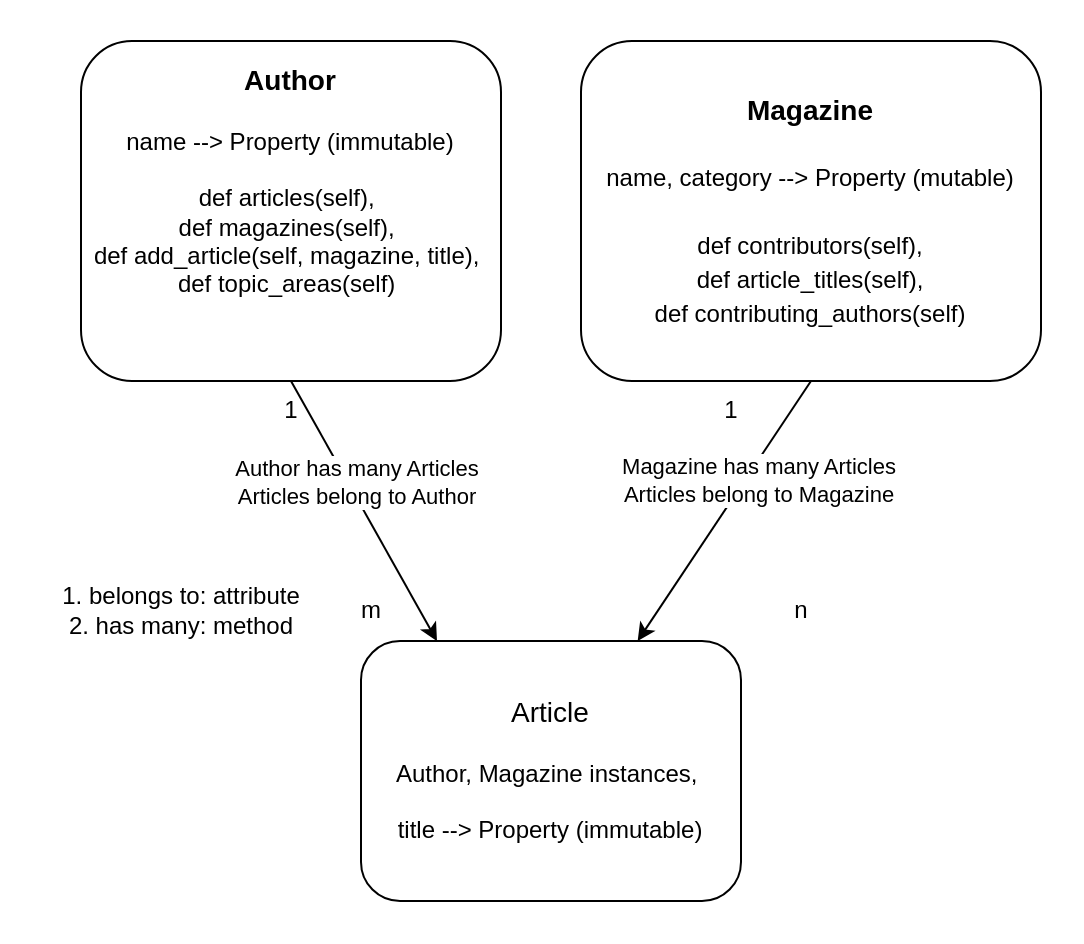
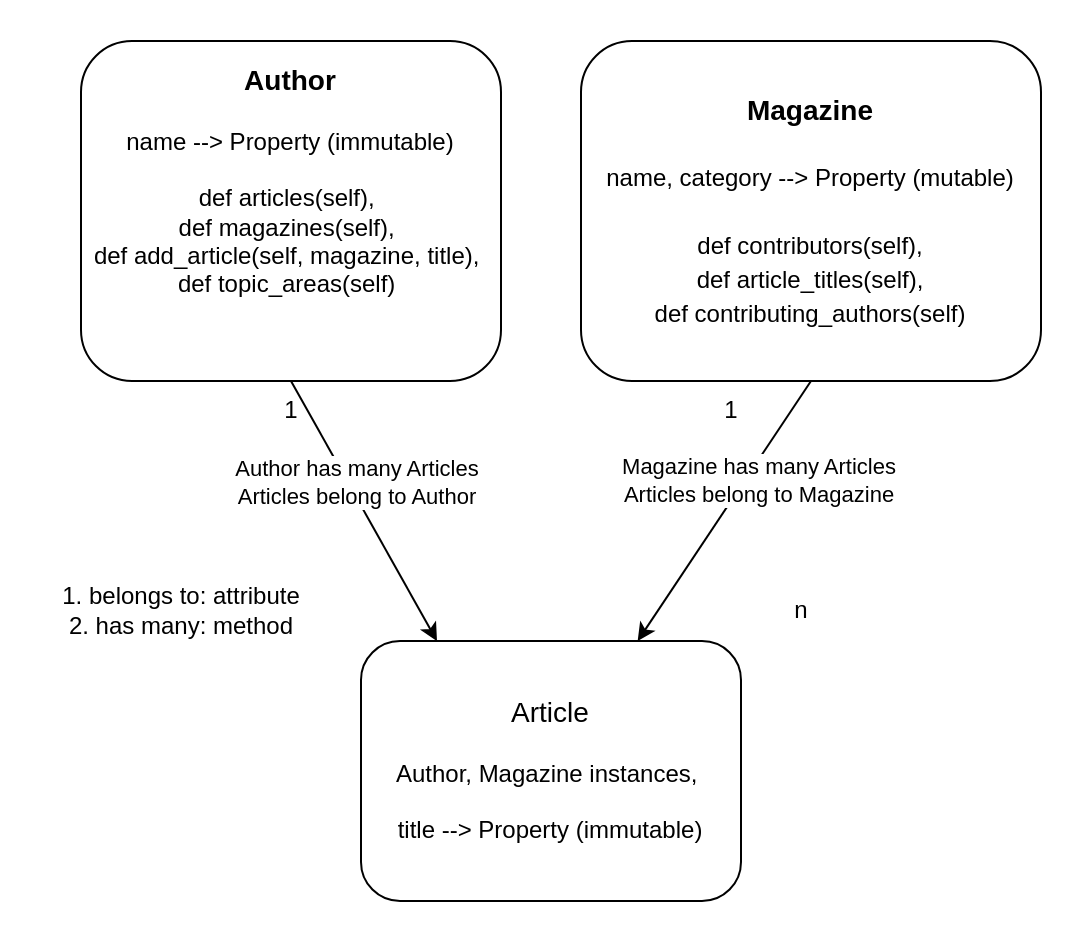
node "m": removed
